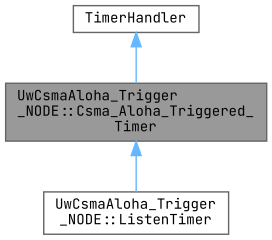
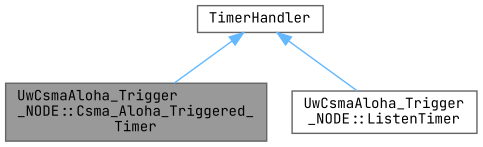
edge "UwCsmaAloha_Trigger _NODE::ListenTimer" -> "UwCsmaAloha_Trigger _NODE::Csma_Aloha_Triggered_ Timer": now "UwCsmaAloha_Trigger _NODE::ListenTimer" -> "TimerHandler"
